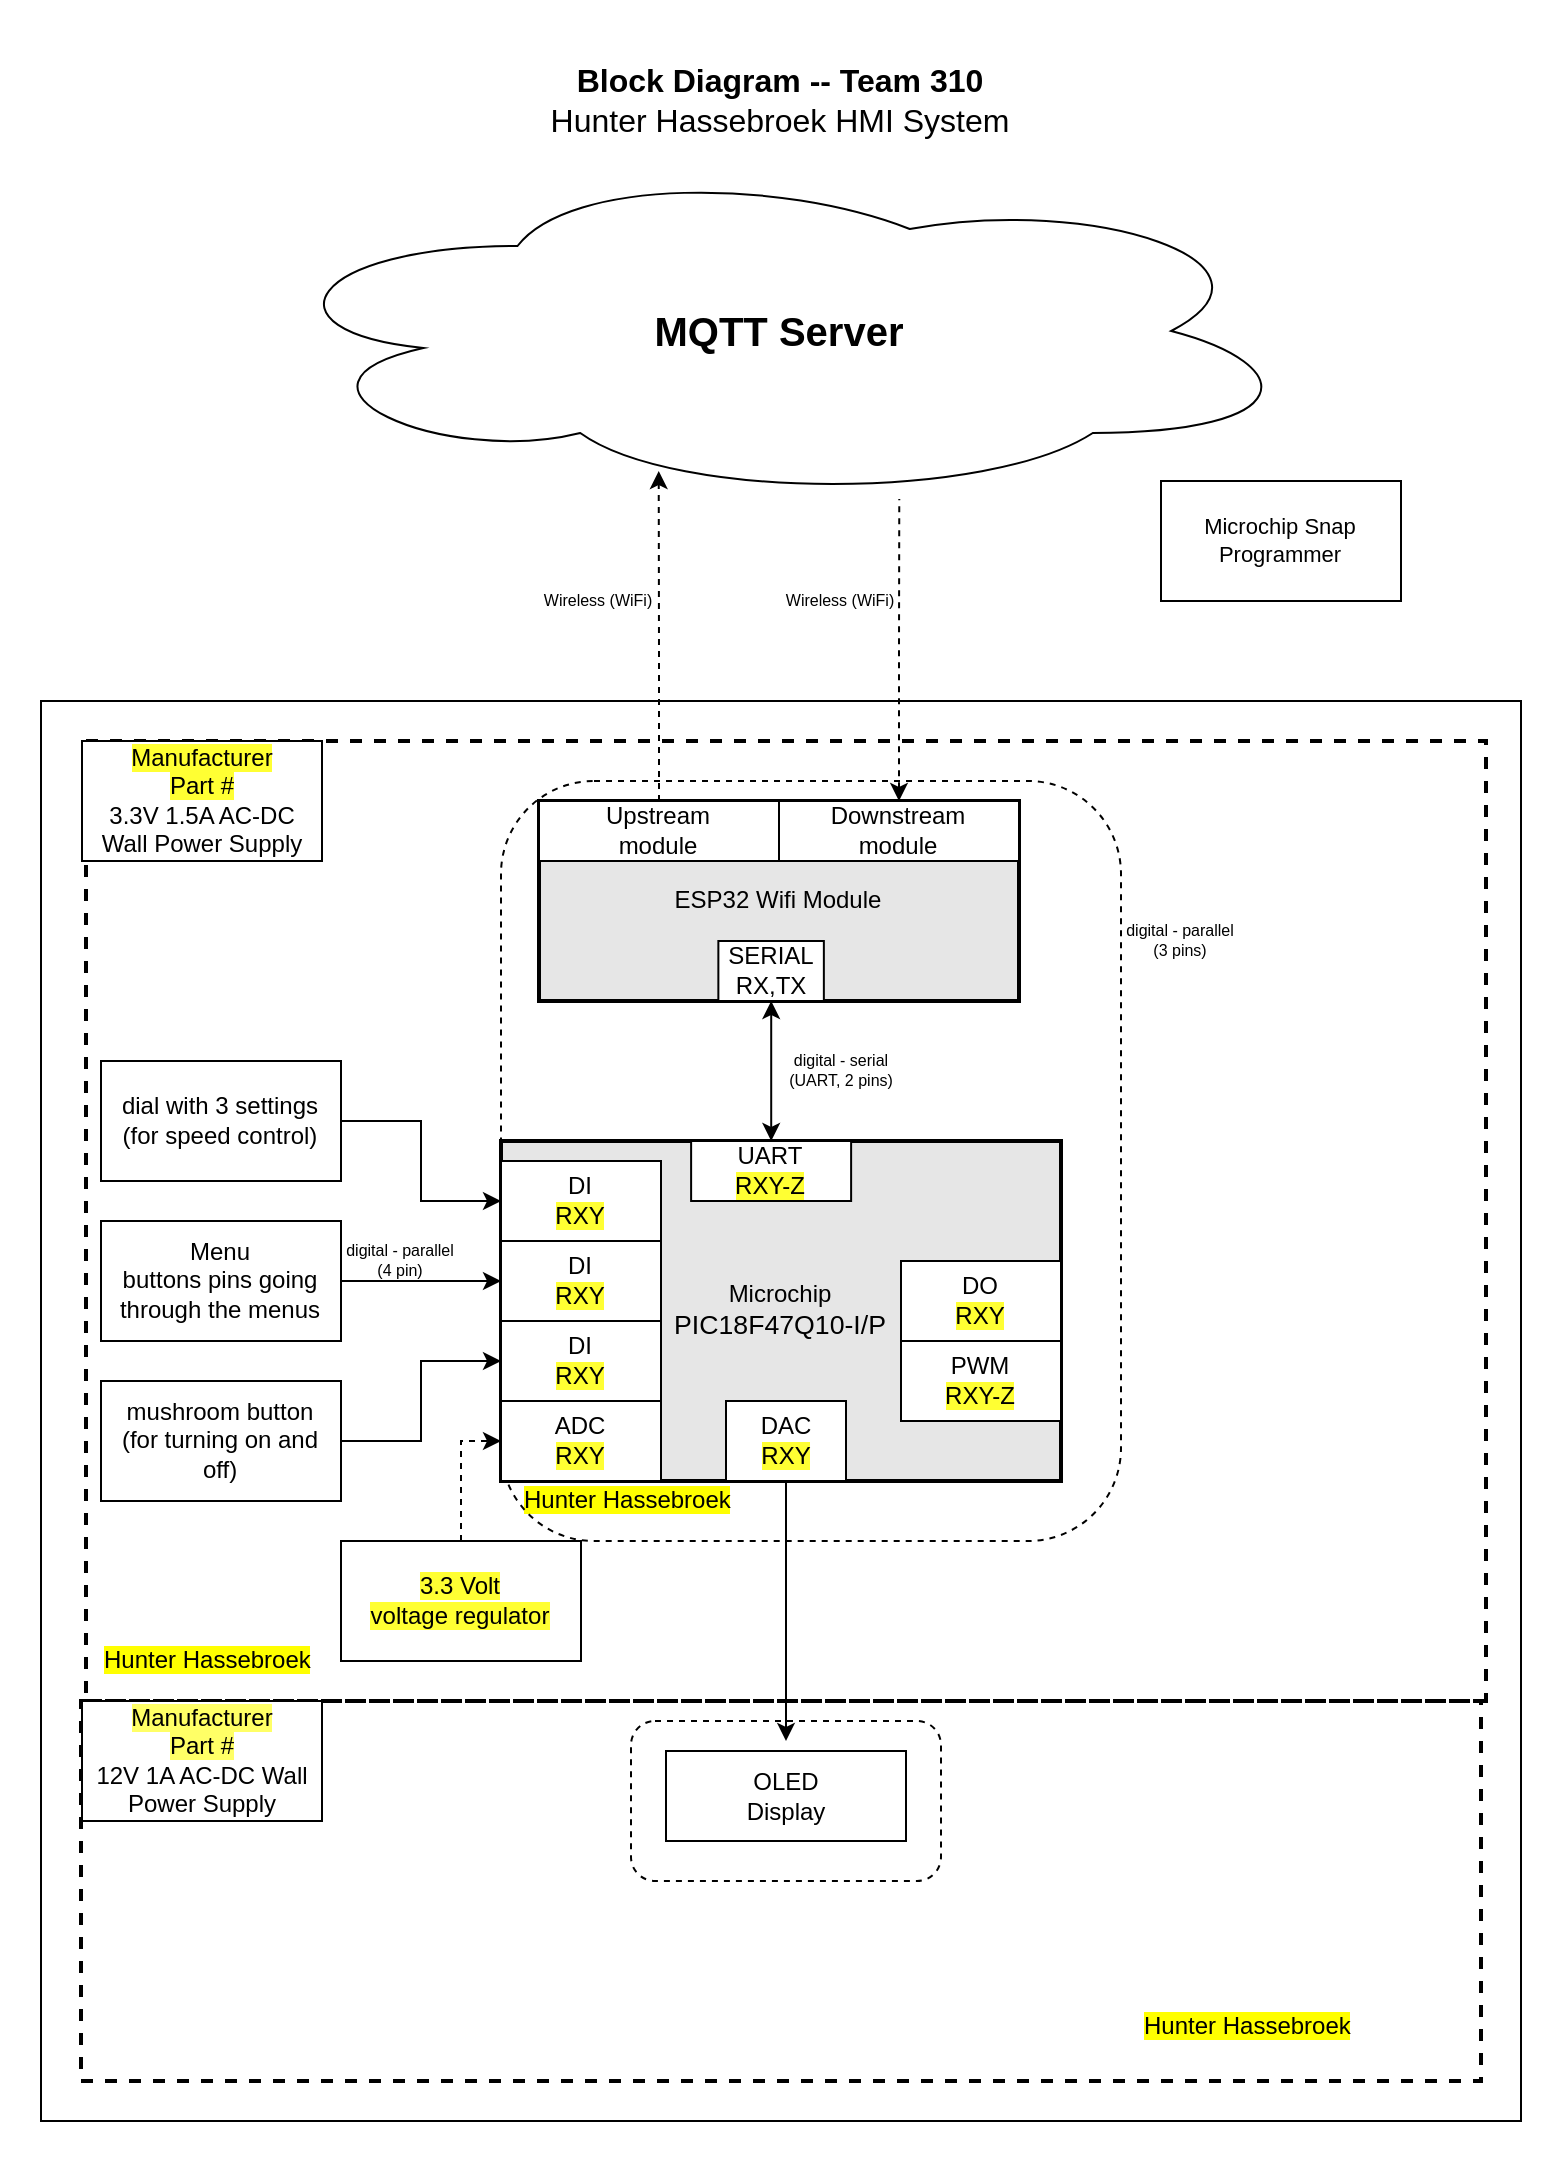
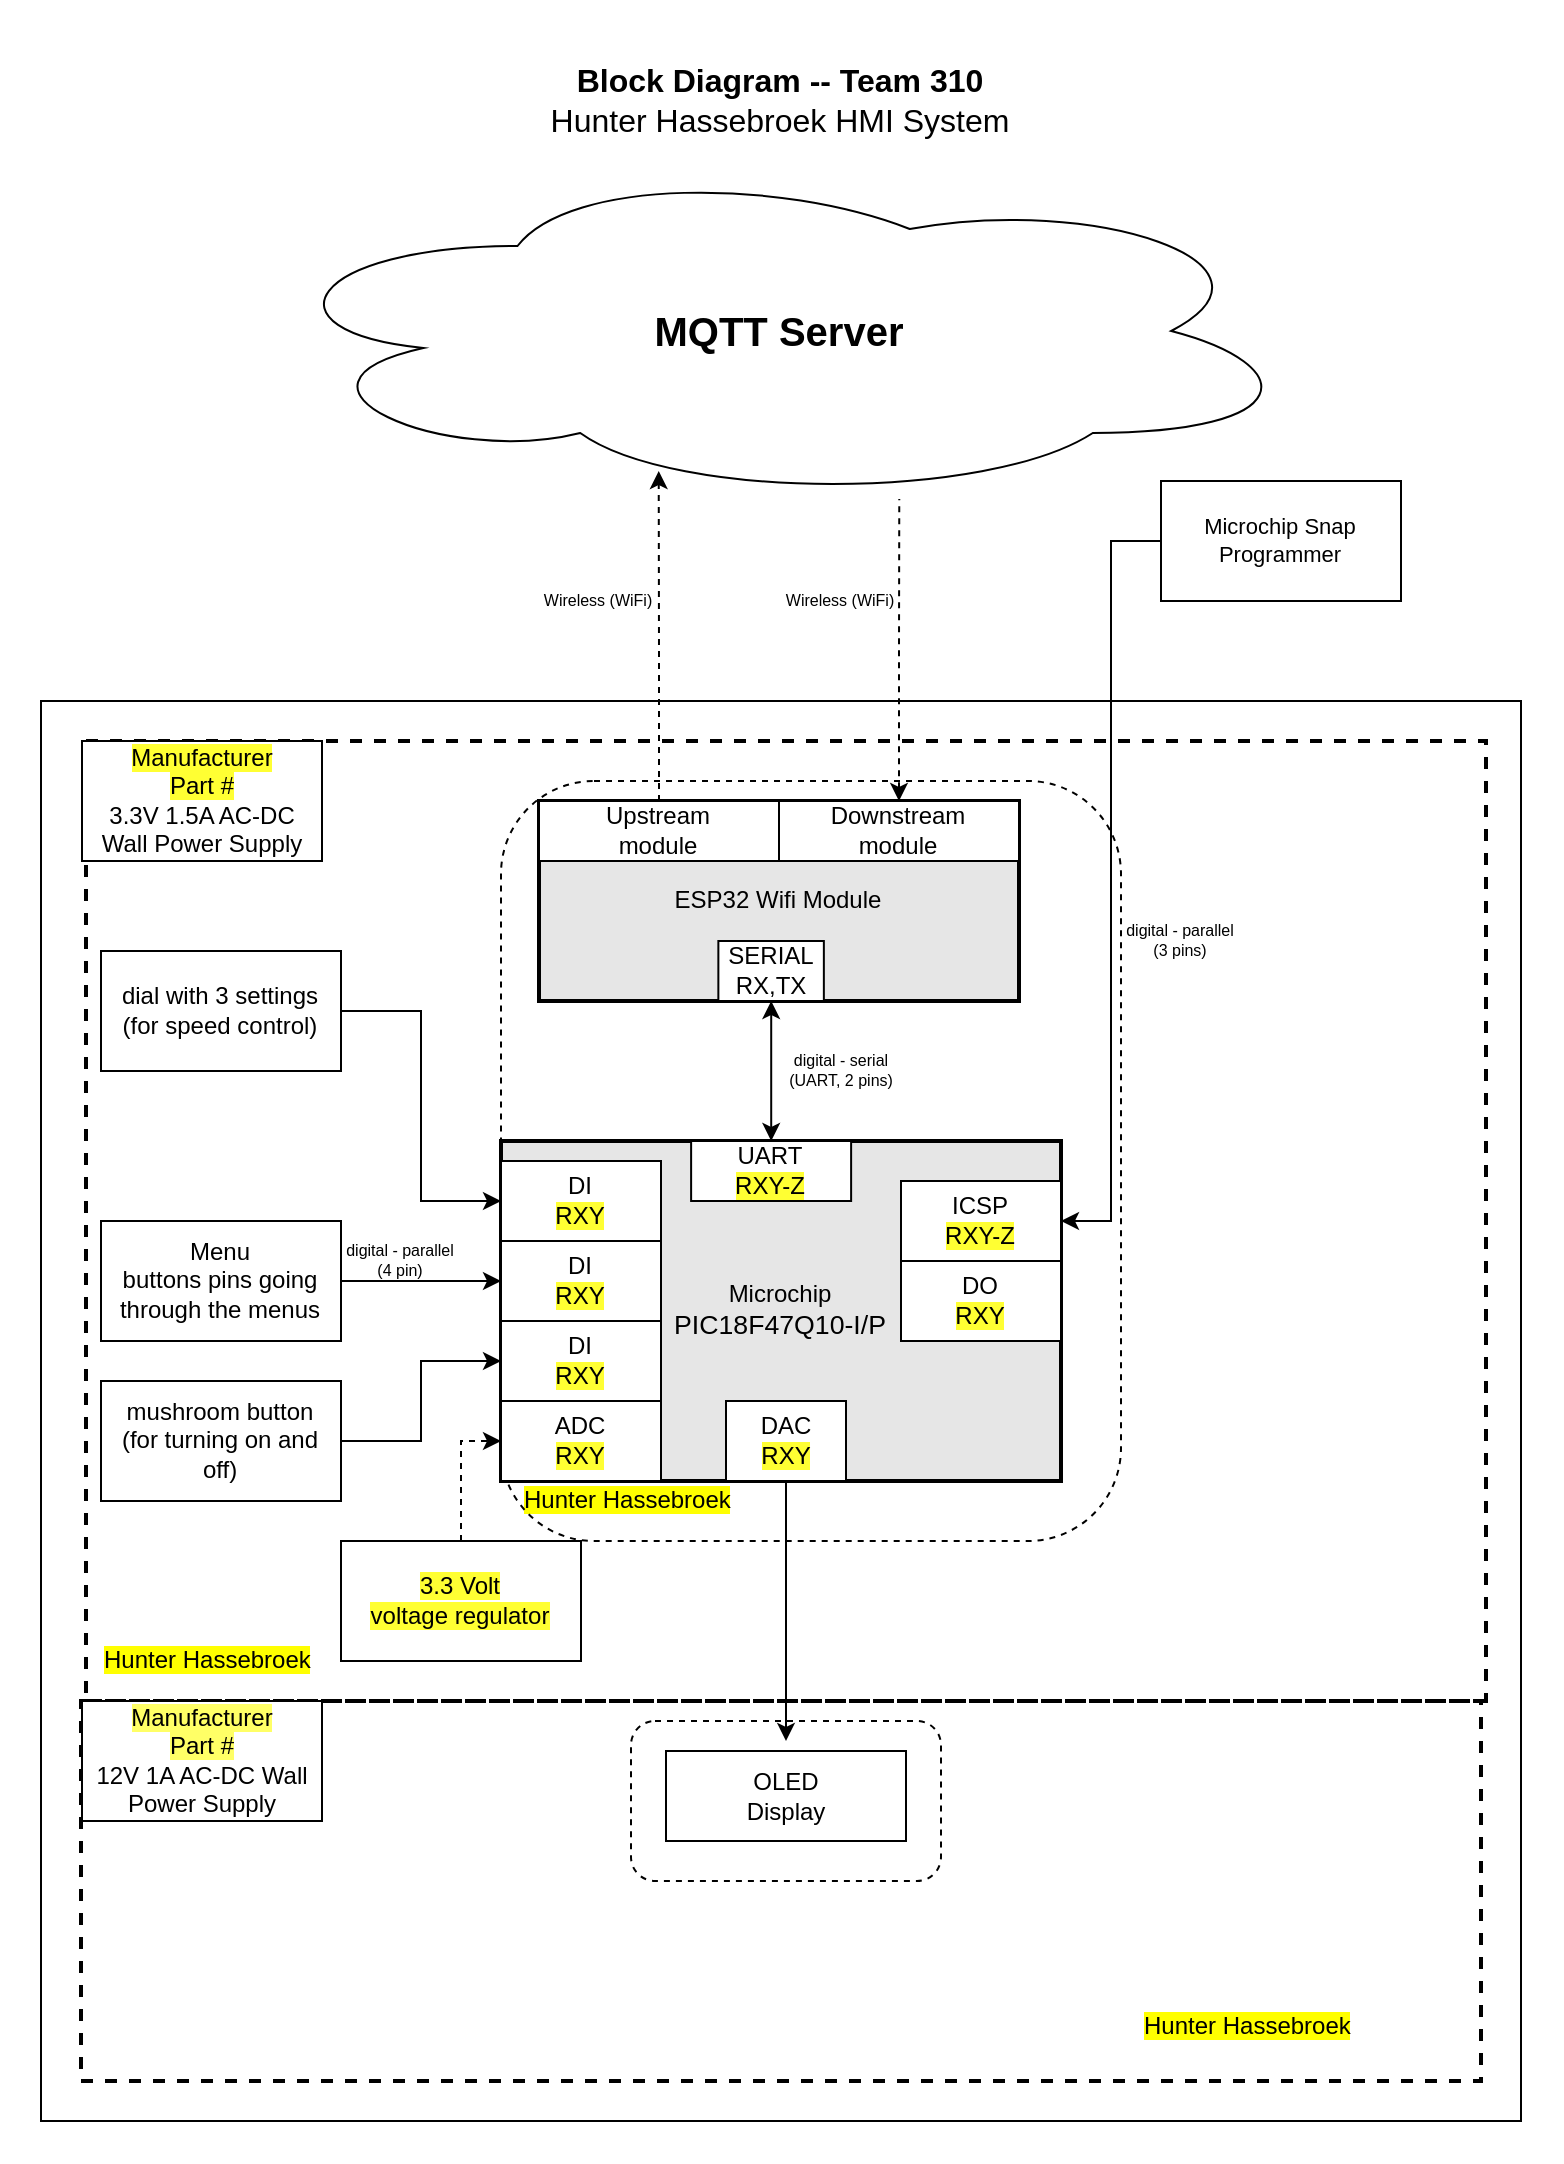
edge "Microchip Snap Programmer" -> "ICSP RXY-Z": added
node "dial with 3 settings (for speed control)": moved (221, 1121) -> (221, 1011)
node "ICSP RXY-Z": added
node "PWM RXY-Z": removed
